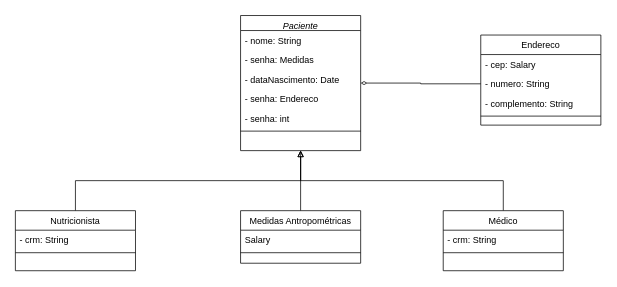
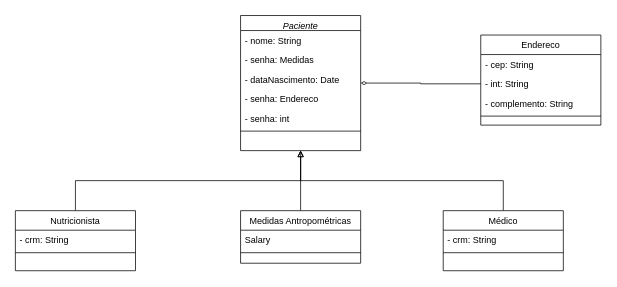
node "- cep: Salary": label "- cep: Salary" -> "- cep: String"
node "- numero: String": label "- numero: String" -> "- int: String"
